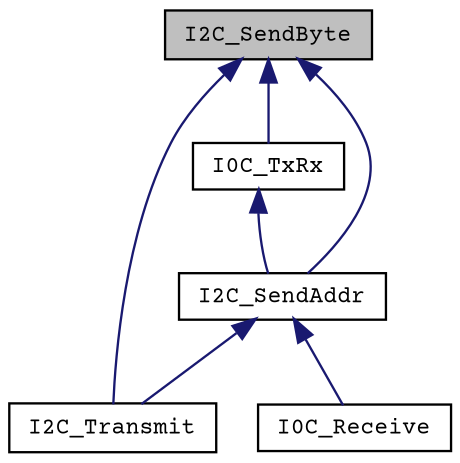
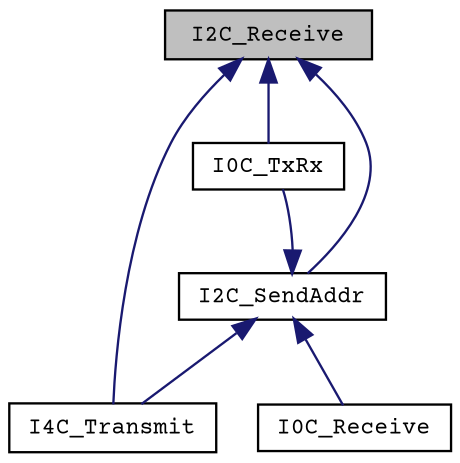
node "I2C_SendByte": label "I2C_SendByte" -> "I2C_Receive"
edge "I2C_SendAddr" -> "I0C_TxRx": reversed
node "I2C_Transmit": label "I2C_Transmit" -> "I4C_Transmit"
